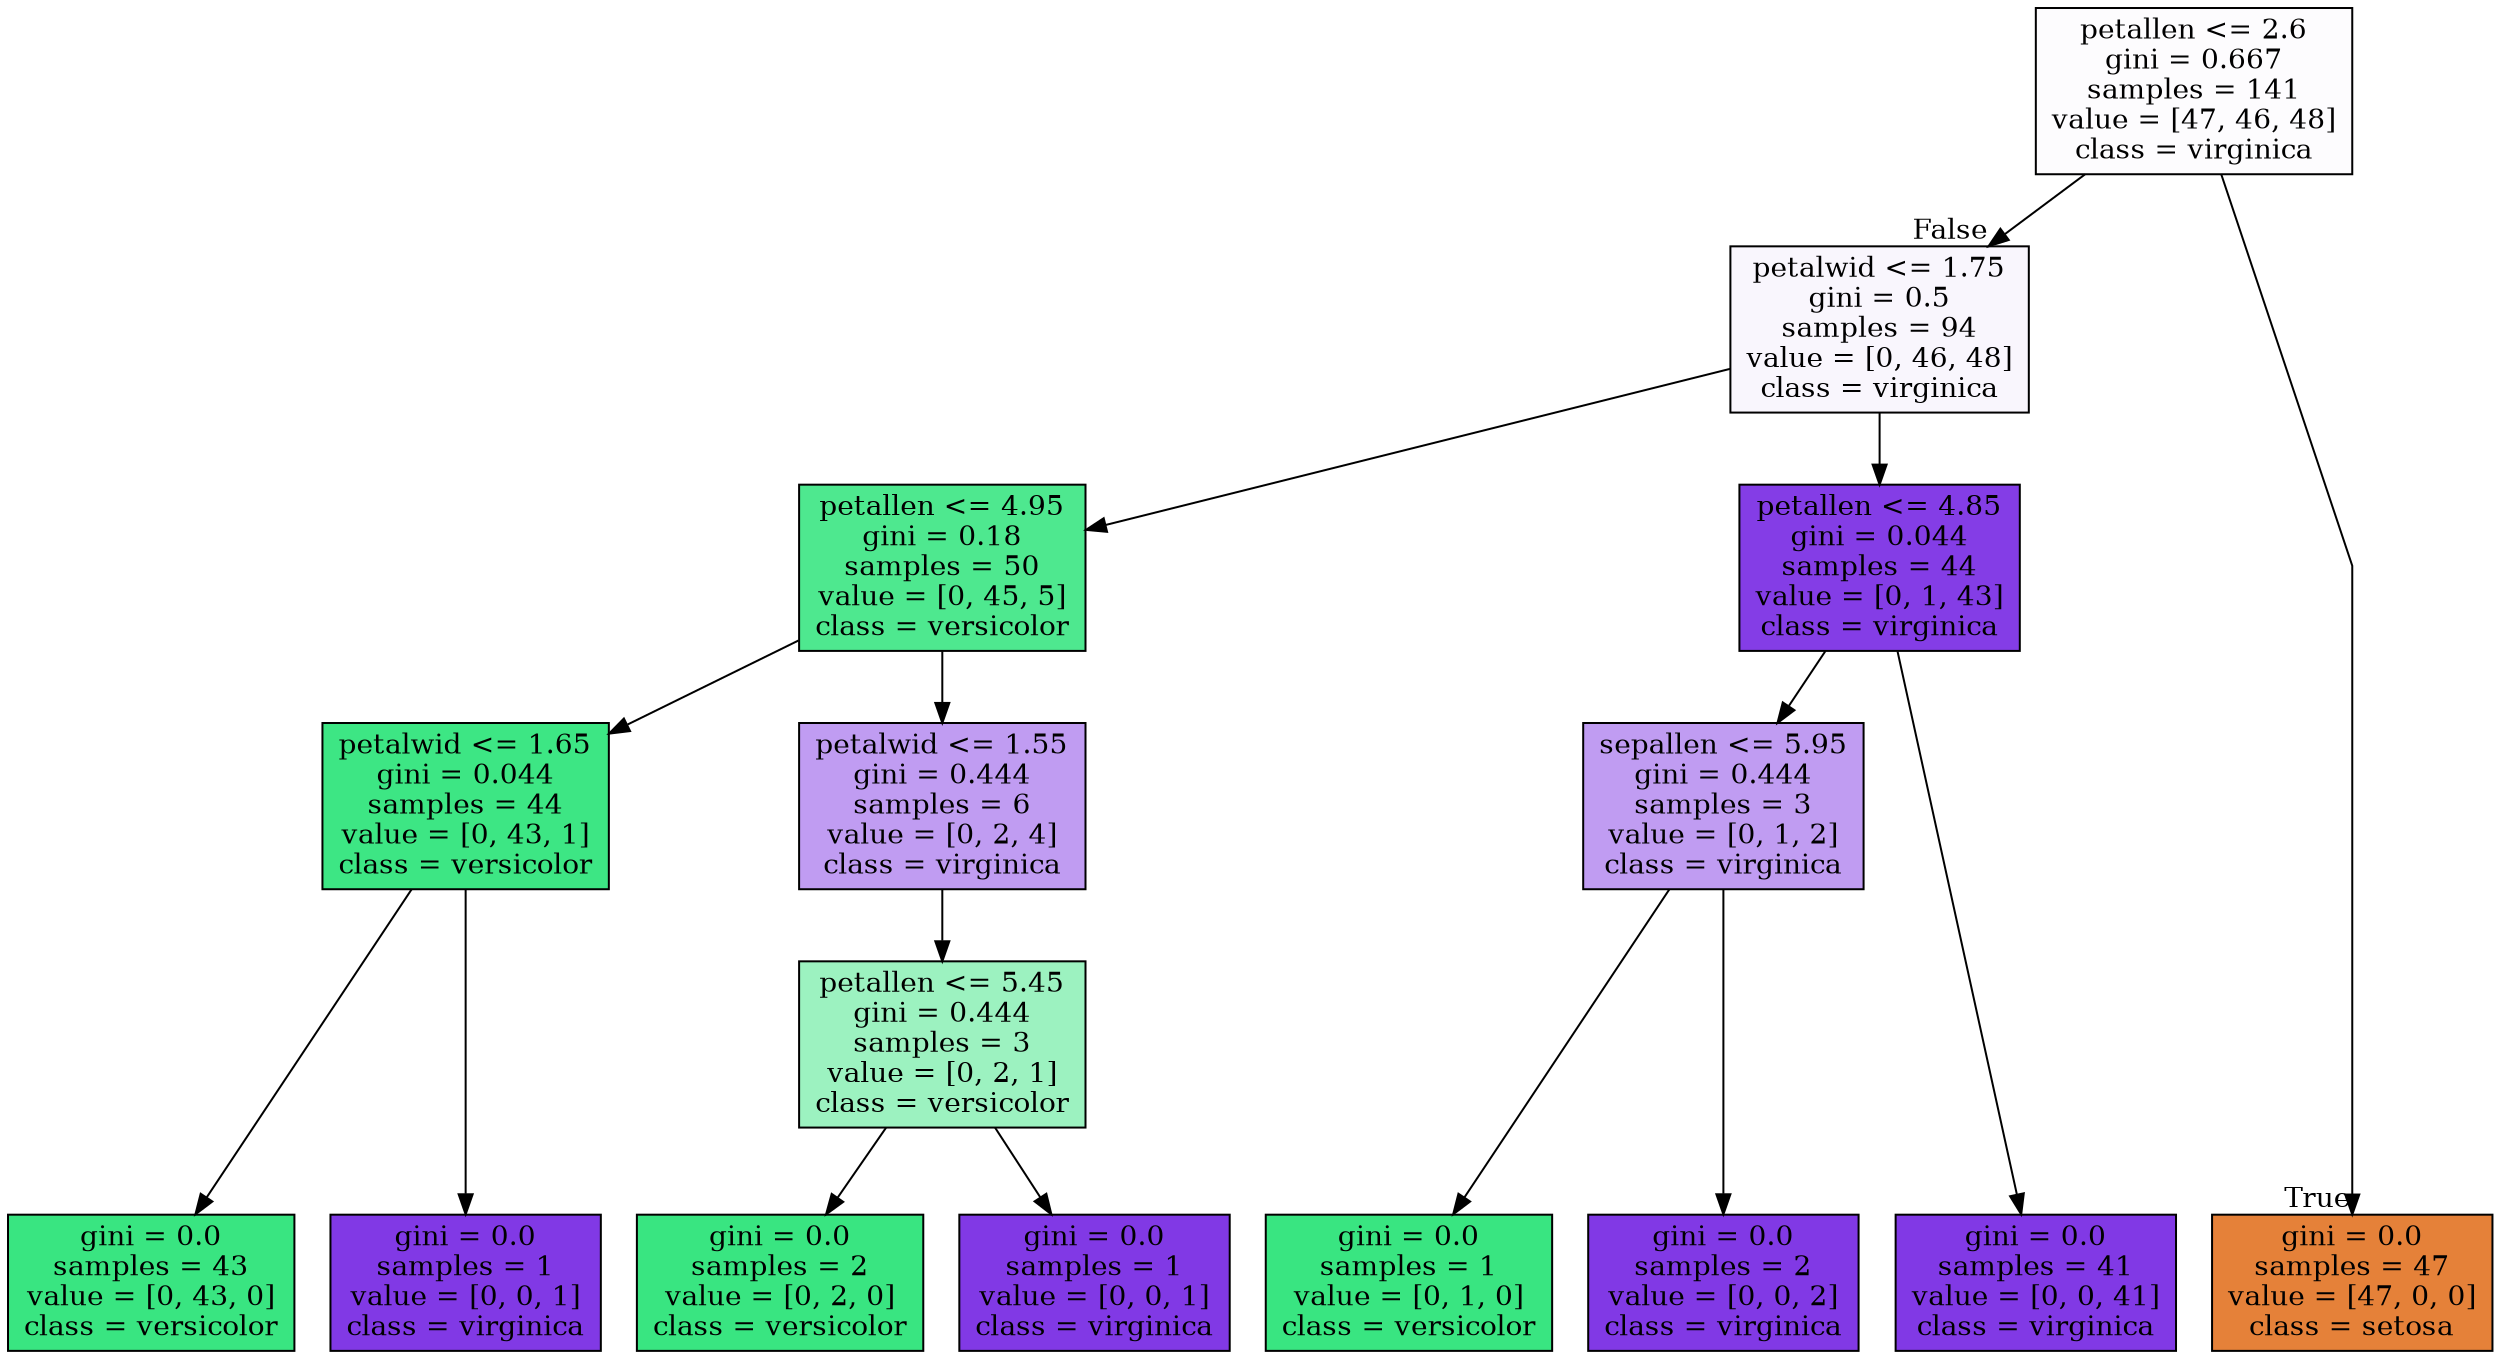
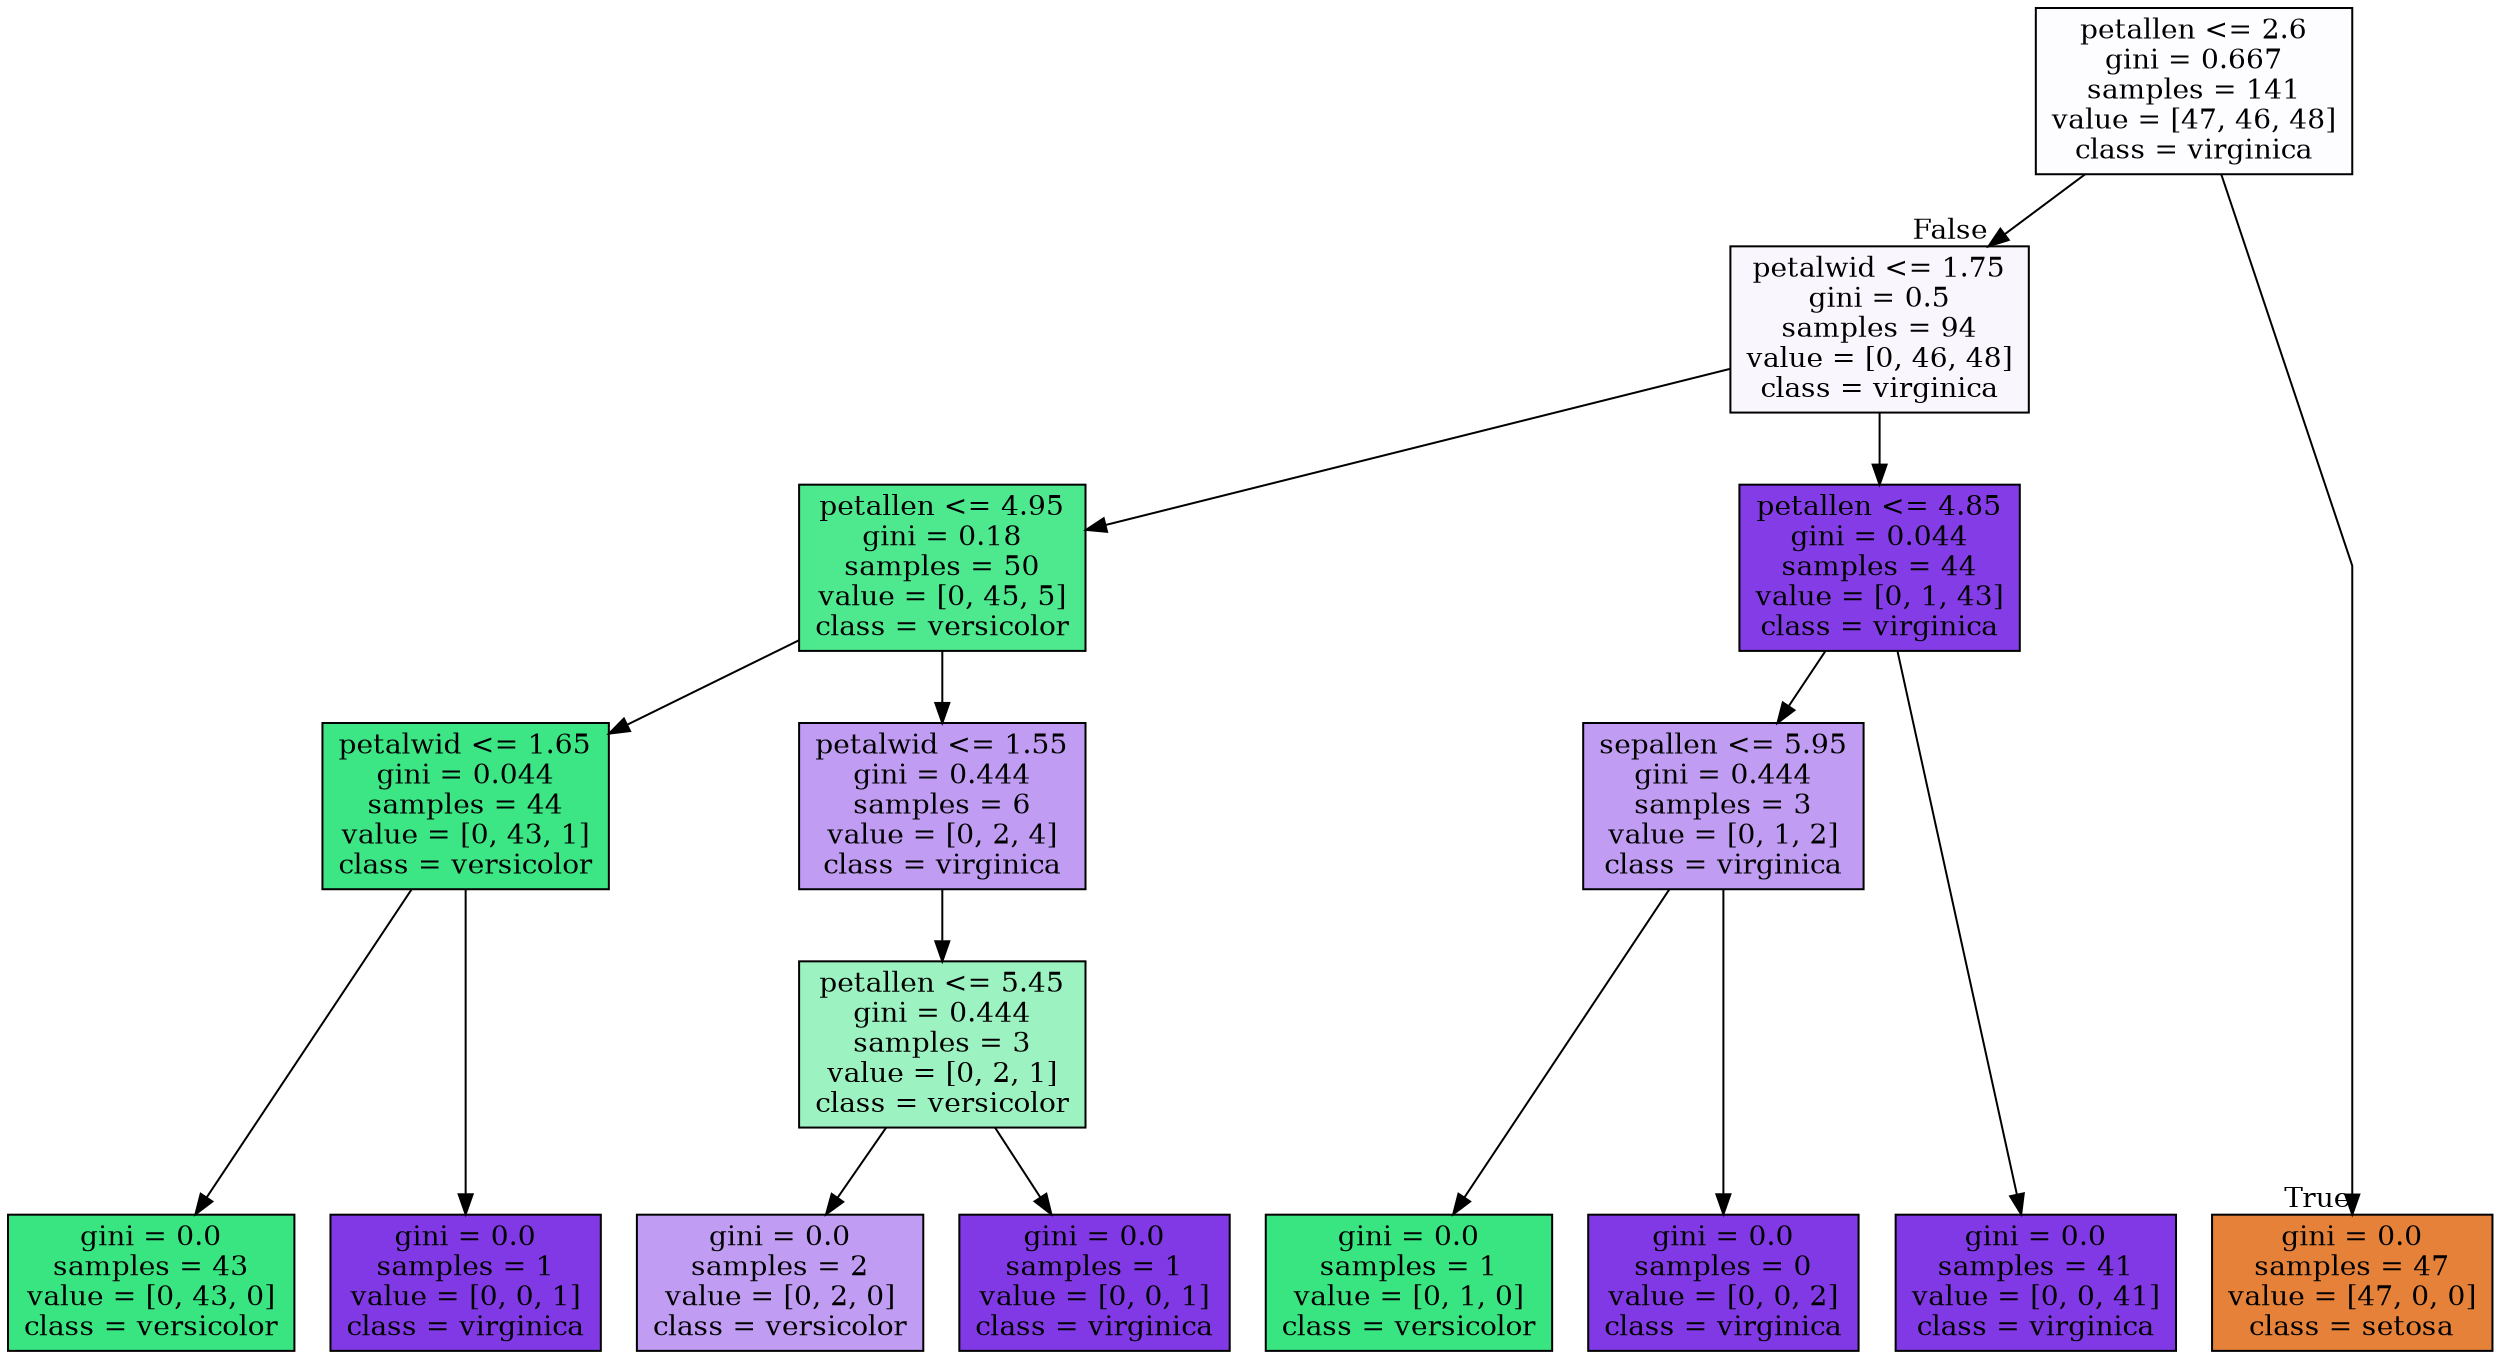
node "gini = 0.0 samples = 2 value = [0, 2, 0] class = versicolor": fillcolor #39e581ff -> #8139e57f
node "gini = 0.0 samples = 2 value = [0, 0, 2] class = virginica": label "gini = 0.0 samples = 2 value = [0, 0, 2] class = virginica" -> "gini = 0.0 samples = 0 value = [0, 0, 2] class = virginica"
